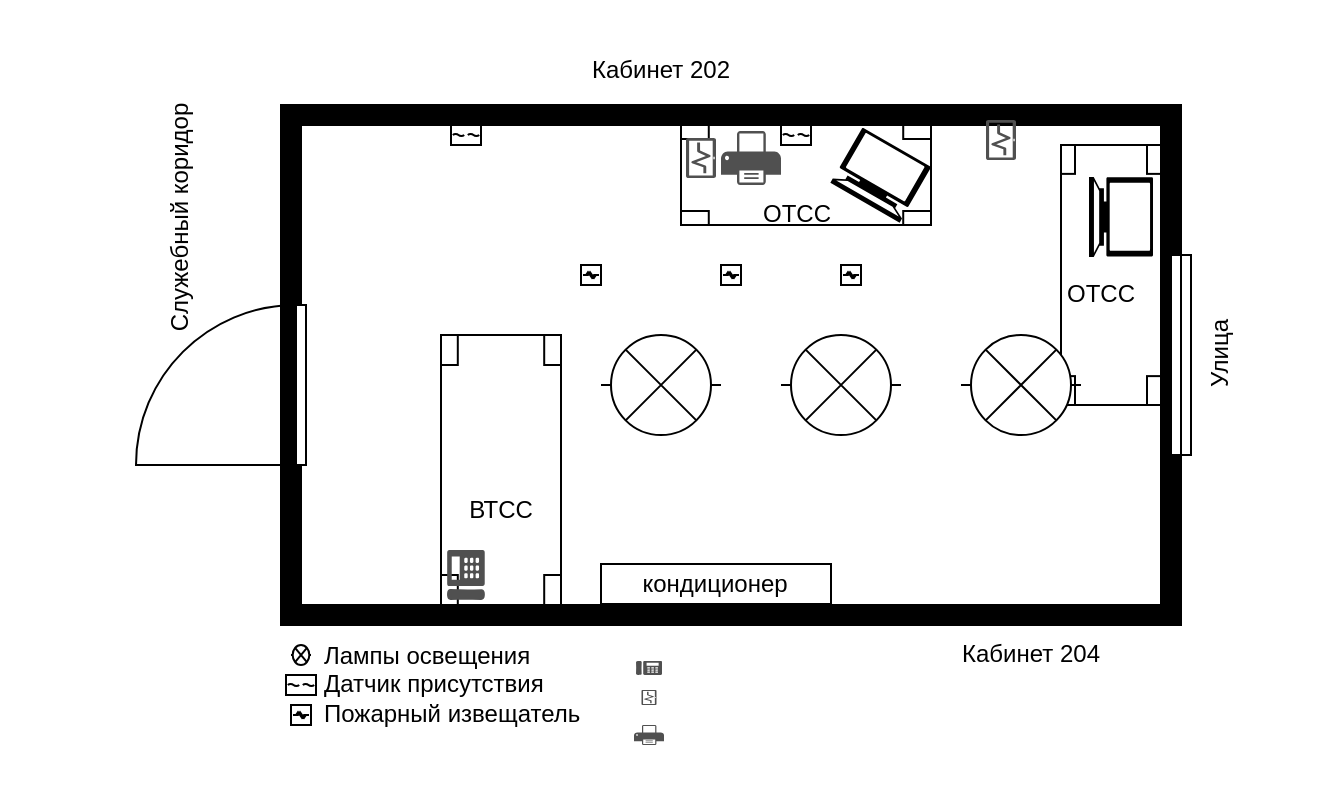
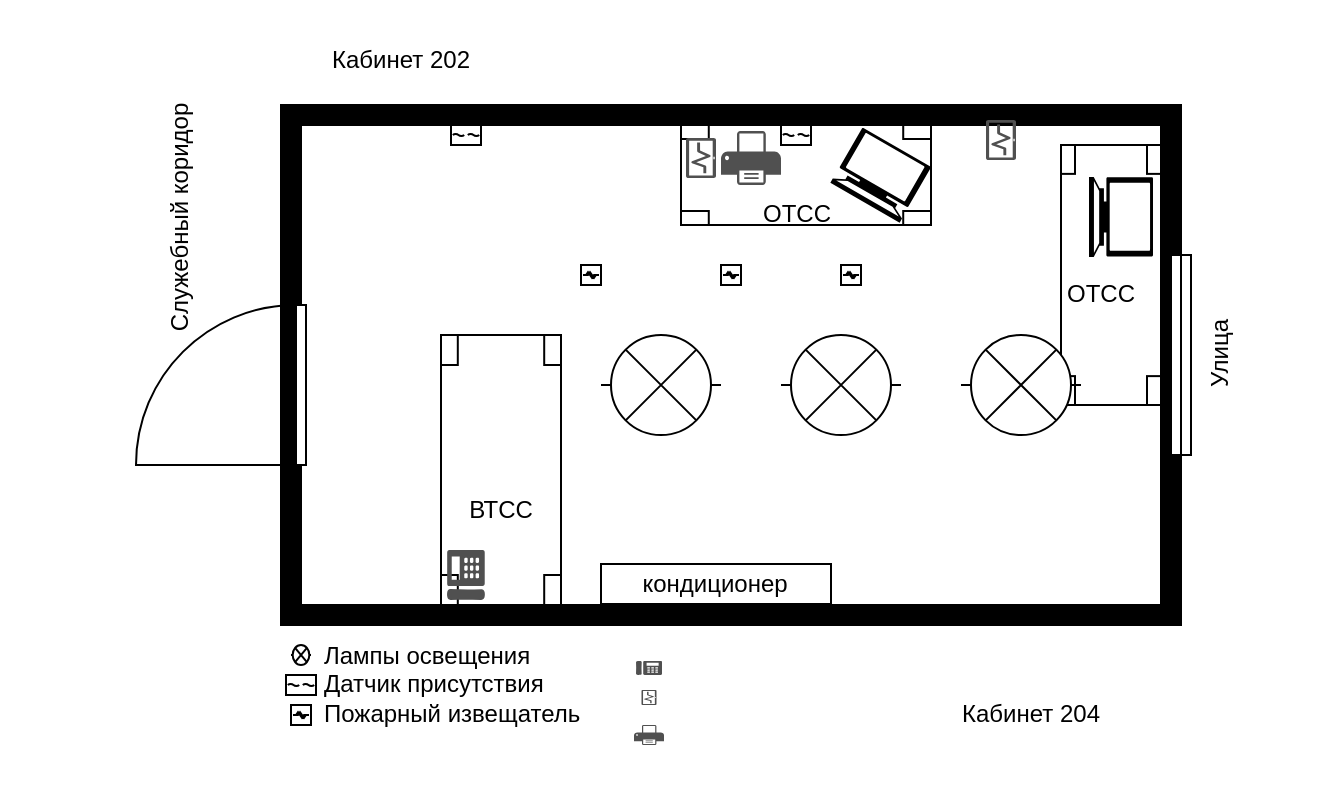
node "Кабинет 202": moved (661, 71) -> (401, 61)
node "Кабинет 204": moved (1031, 655) -> (1031, 715)
